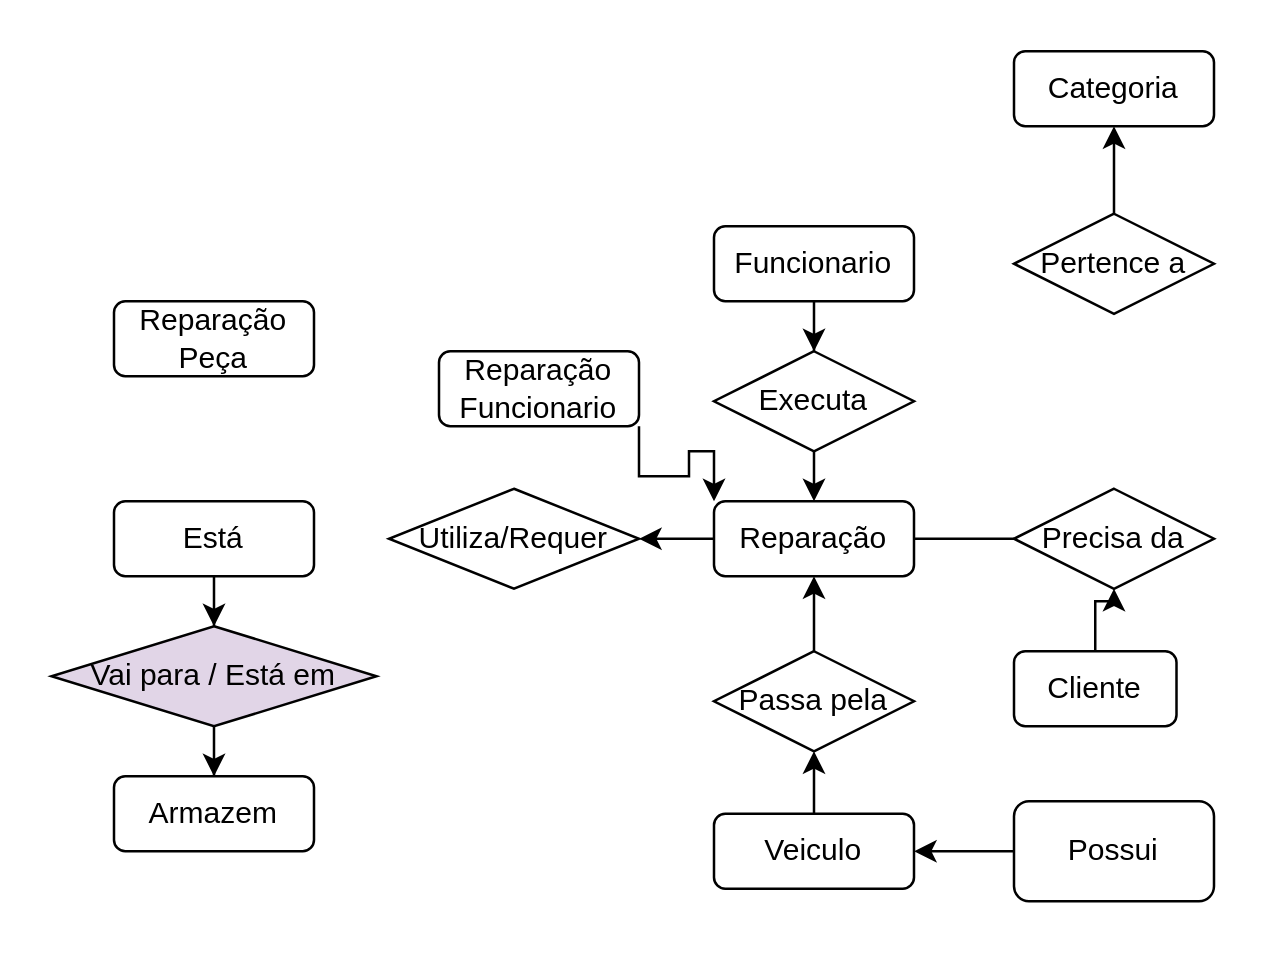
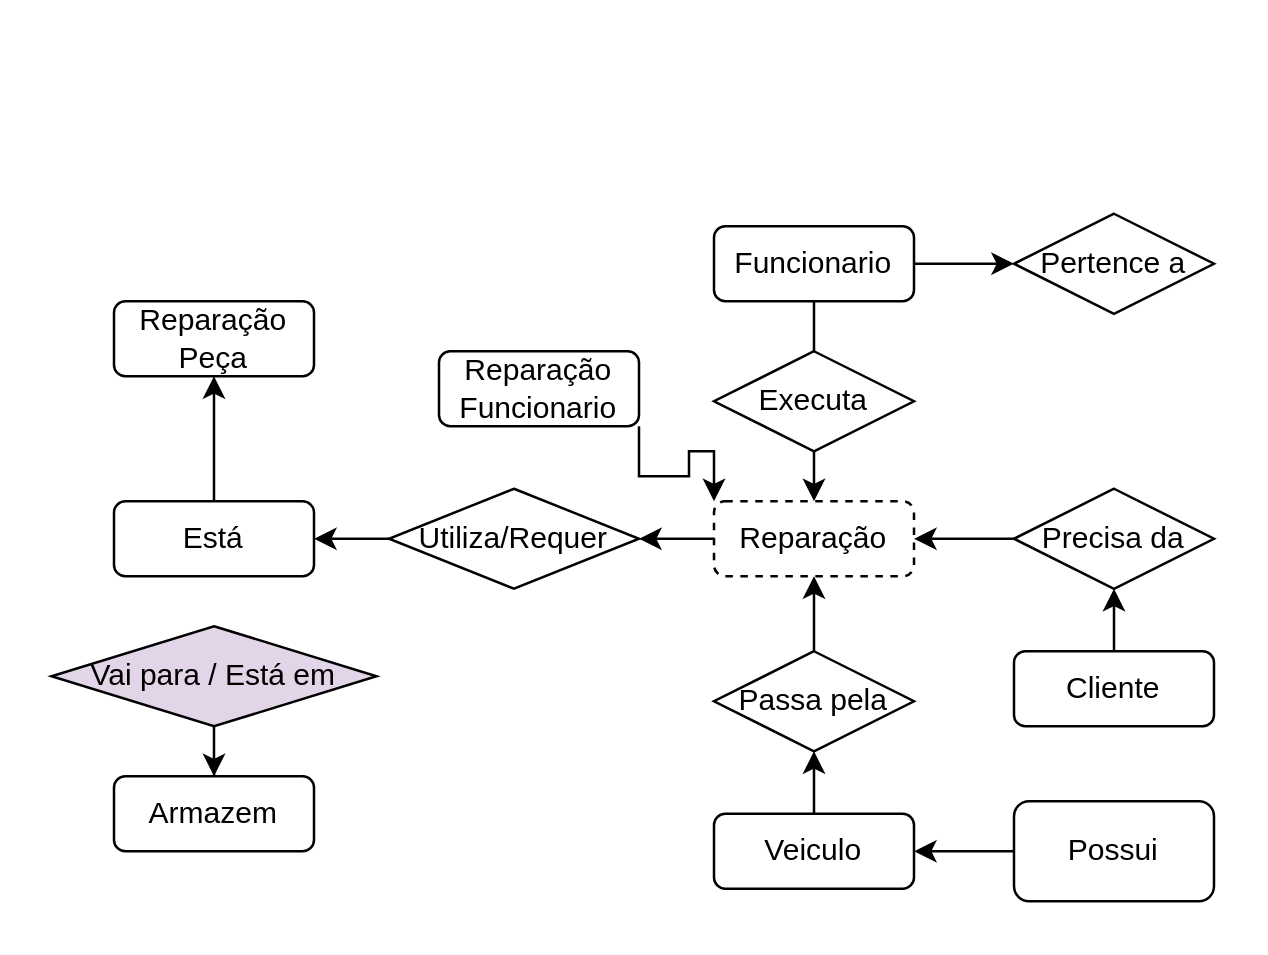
node "Categoria": removed
edge "Pertence a" -> "Categoria": removed
edge "Funcionario" -> "Pertence a": added
edge "Funcionario" -> "Executa": arrowhead classic -> none
edge "Utiliza/Requer" -> "Está": added
node "Reparação": style solid -> dashed
edge "Reparação" -- "Precisa da": arrowhead none -> classic
edge "Está" -> "Vai para / Está em": now "Está" -> "Reparação Peça"
node "Cliente": size 163x75 -> 200x75
